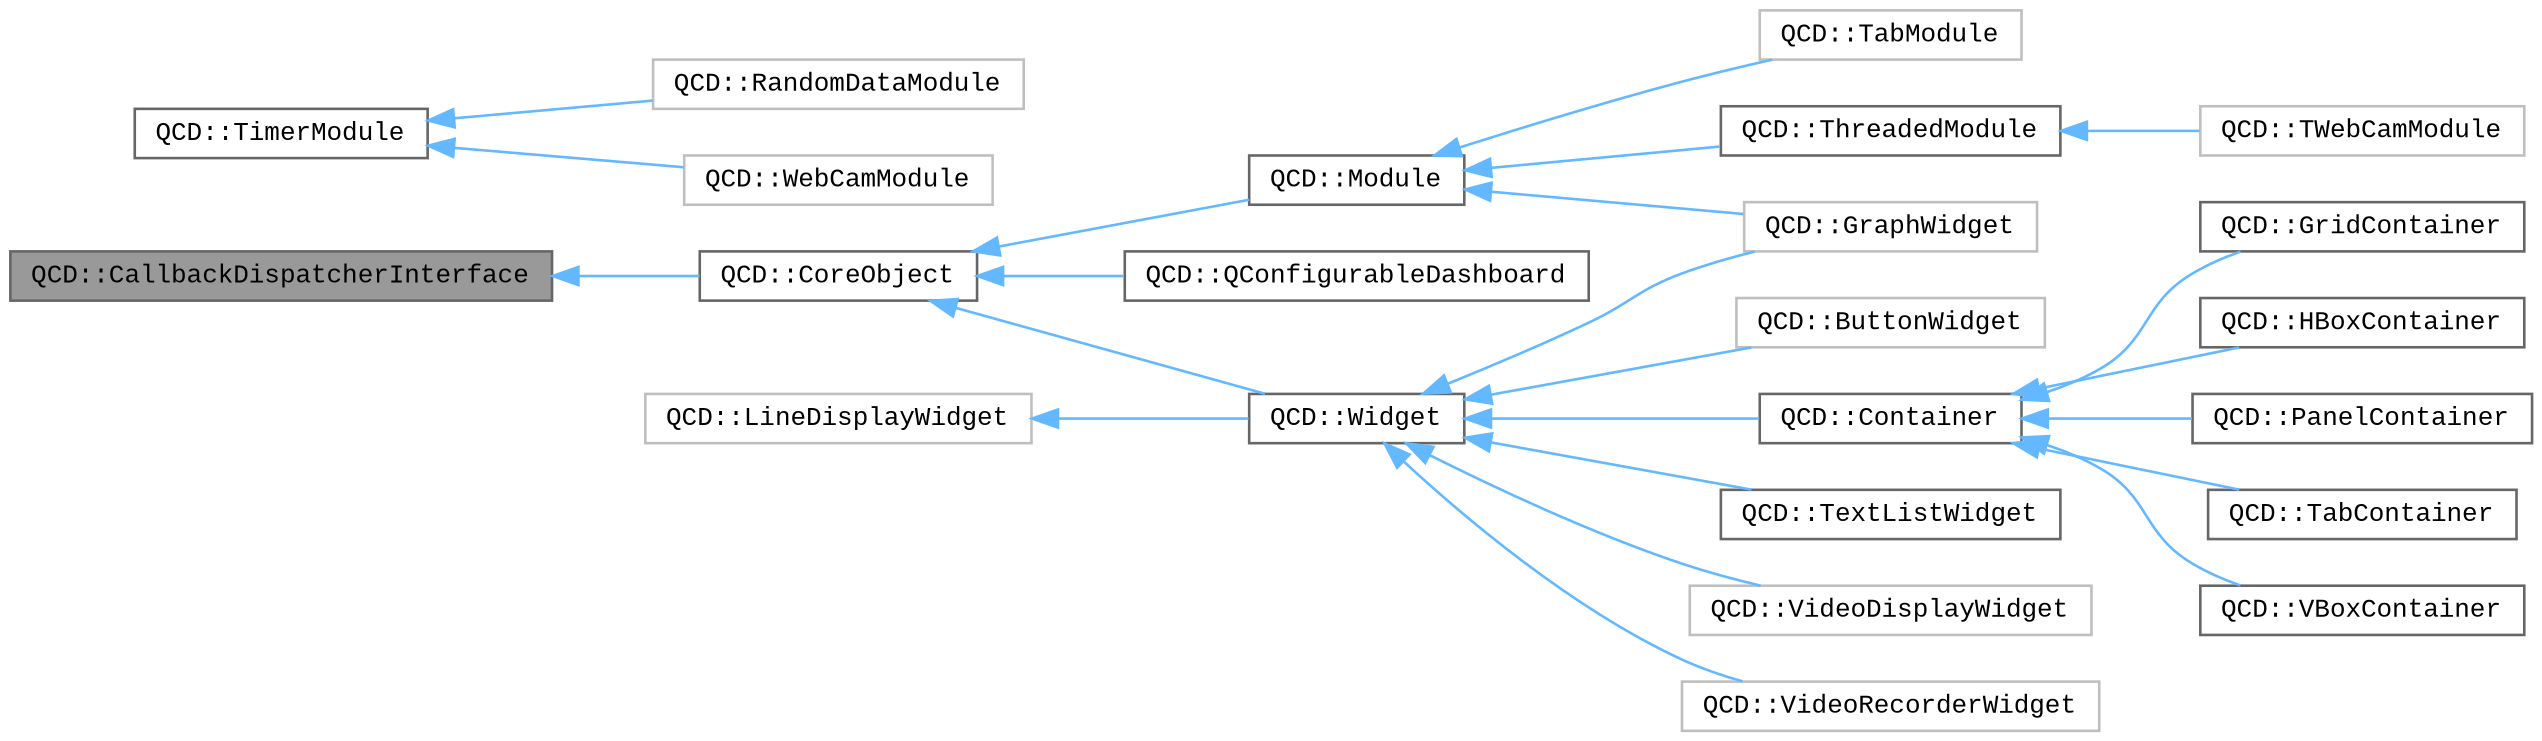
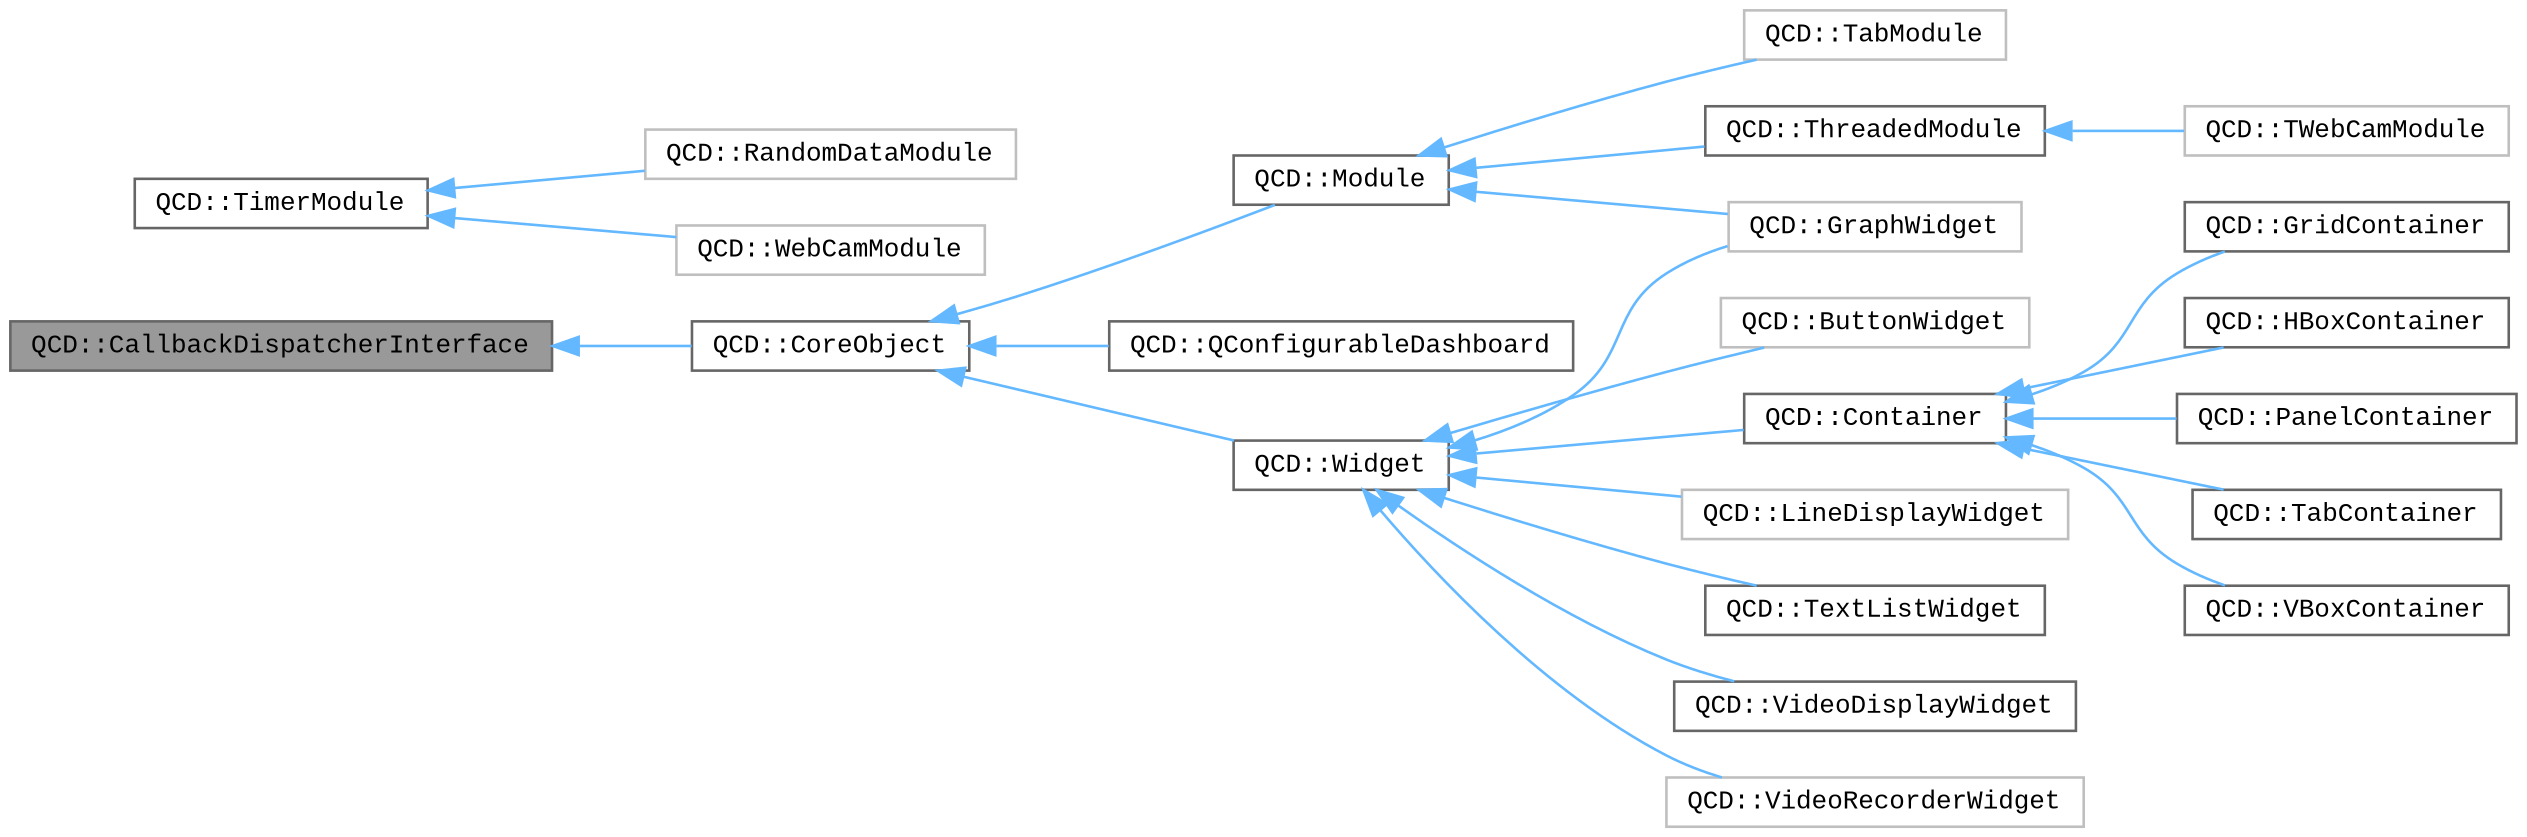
edge "QCD::Widget" -> "QCD::LineDisplayWidget": reversed
node "QCD::VideoDisplayWidget": color grey75 -> gray40
